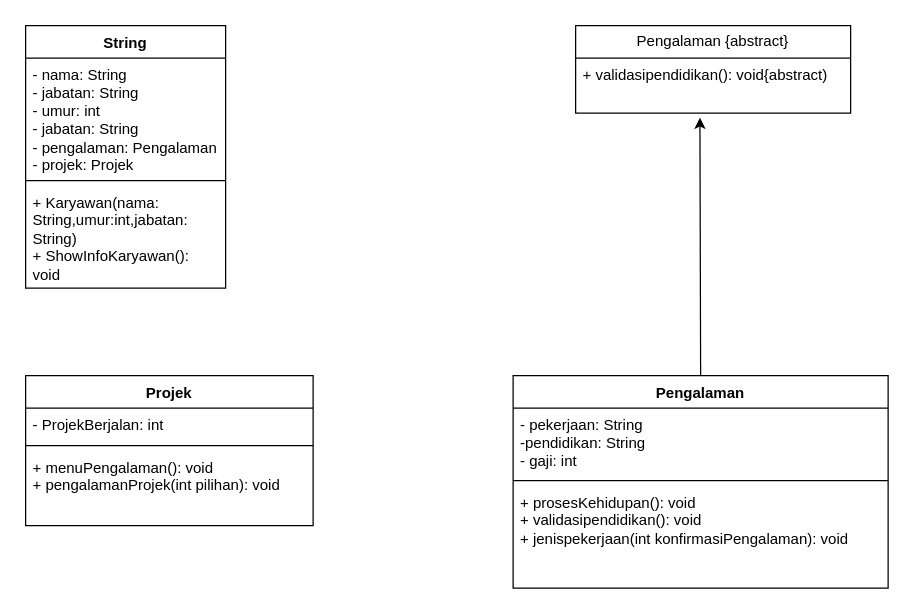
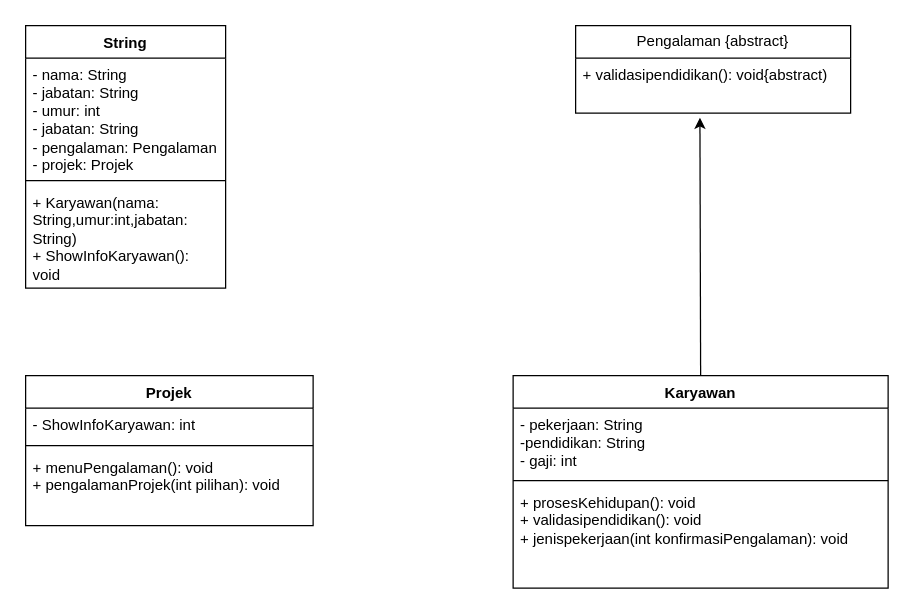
node "Pengalaman": label "Pengalaman" -> "Karyawan"
node "- ProjekBerjalan: int": label "- ProjekBerjalan: int" -> "- ShowInfoKaryawan: int"
